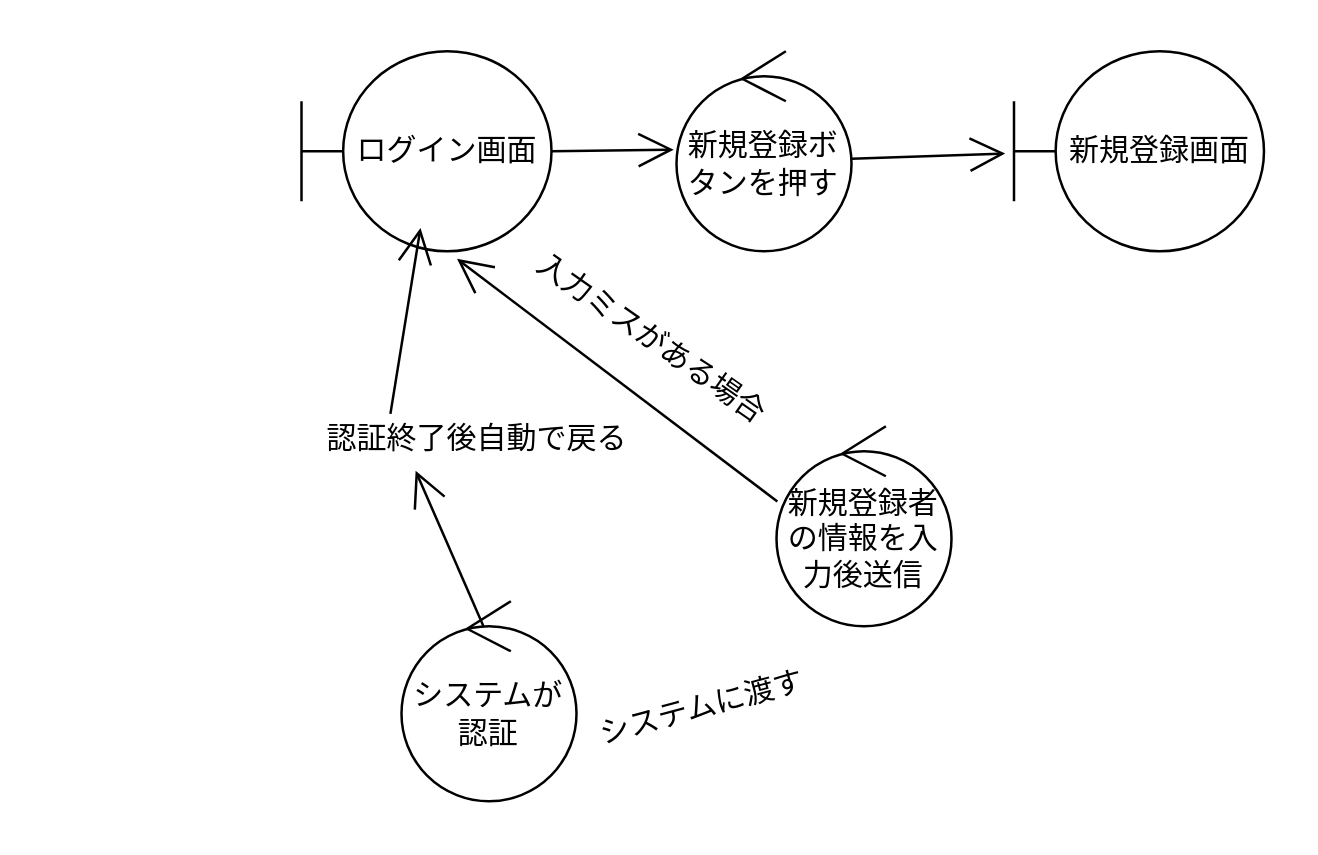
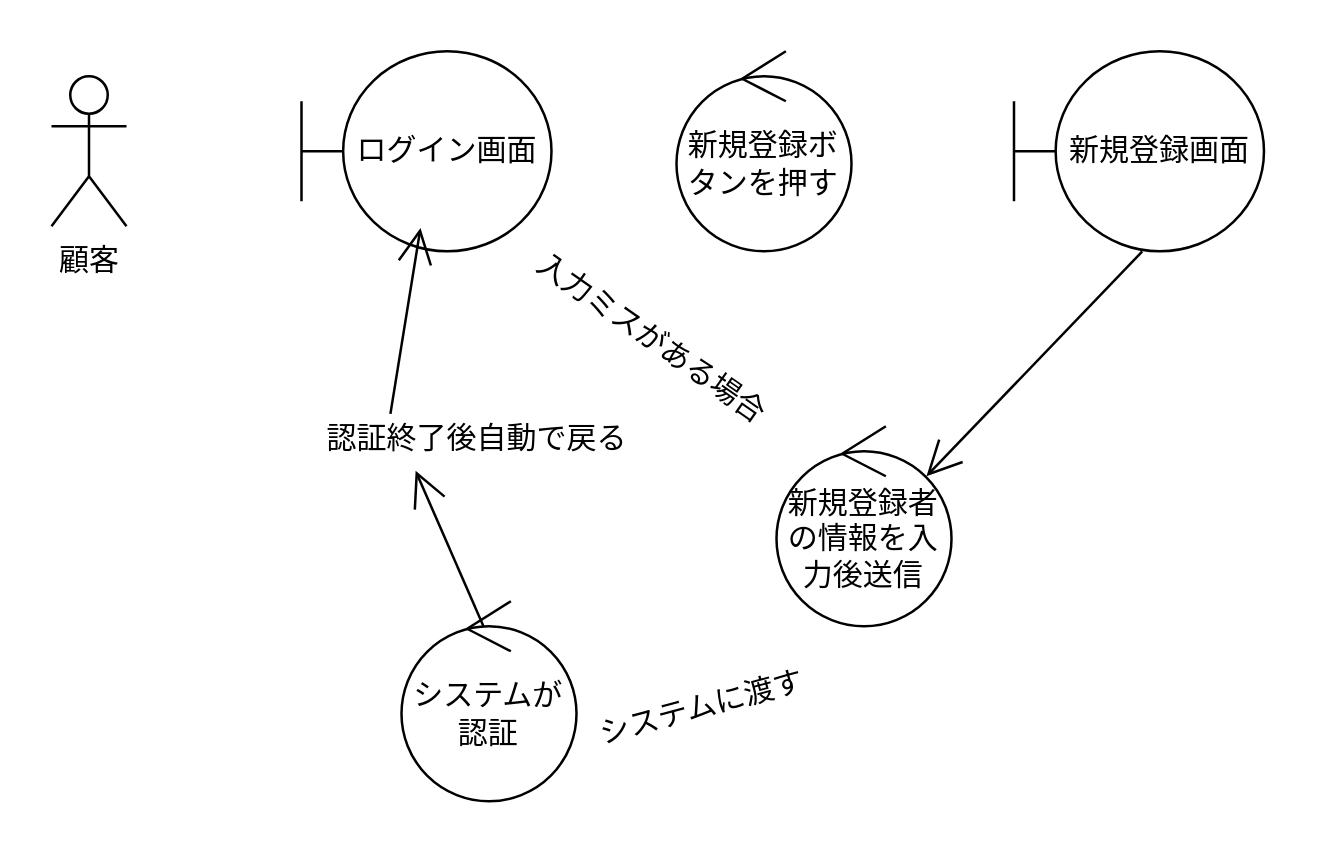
edge "ログイン画面" -> "新規登録ボタンを押す": removed
node "顧客": added
edge "新規登録ボタンを押す" -> "新規登録画面": removed
edge "新規登録画面" -> "新規登録者の情報を入力後送信": added
edge "新規登録者の情報を入力後送信" -> "ログイン画面": removed
